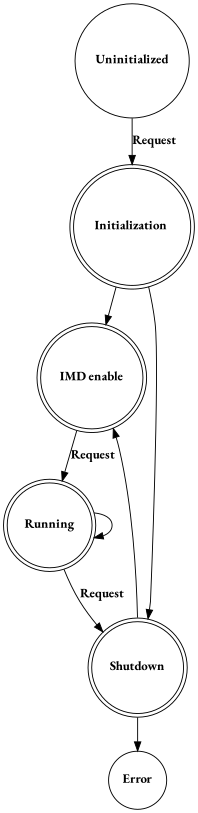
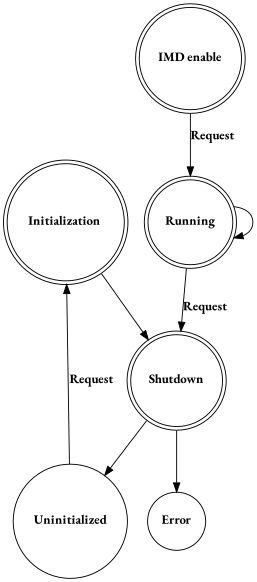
edge "Initialization" -> "IMD enable": removed
edge "Shutdown" -> "IMD enable": now "Shutdown" -> "Uninitialized"
